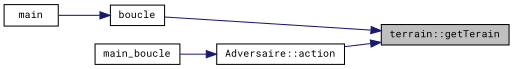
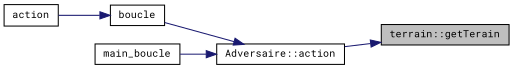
node "main": label "main" -> "action"
edge "boucle" -> "terrain::getTerain": now "boucle" -> "Adversaire::action"
